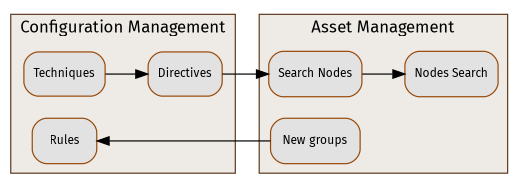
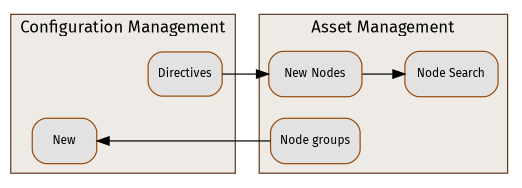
node "Techniques": removed
node "Search Nodes": label "Search Nodes" -> "New Nodes"
node "Nodes Search": label "Nodes Search" -> "Node Search"
node "Rules": label "Rules" -> "New"
node "New groups": label "New groups" -> "Node groups"
